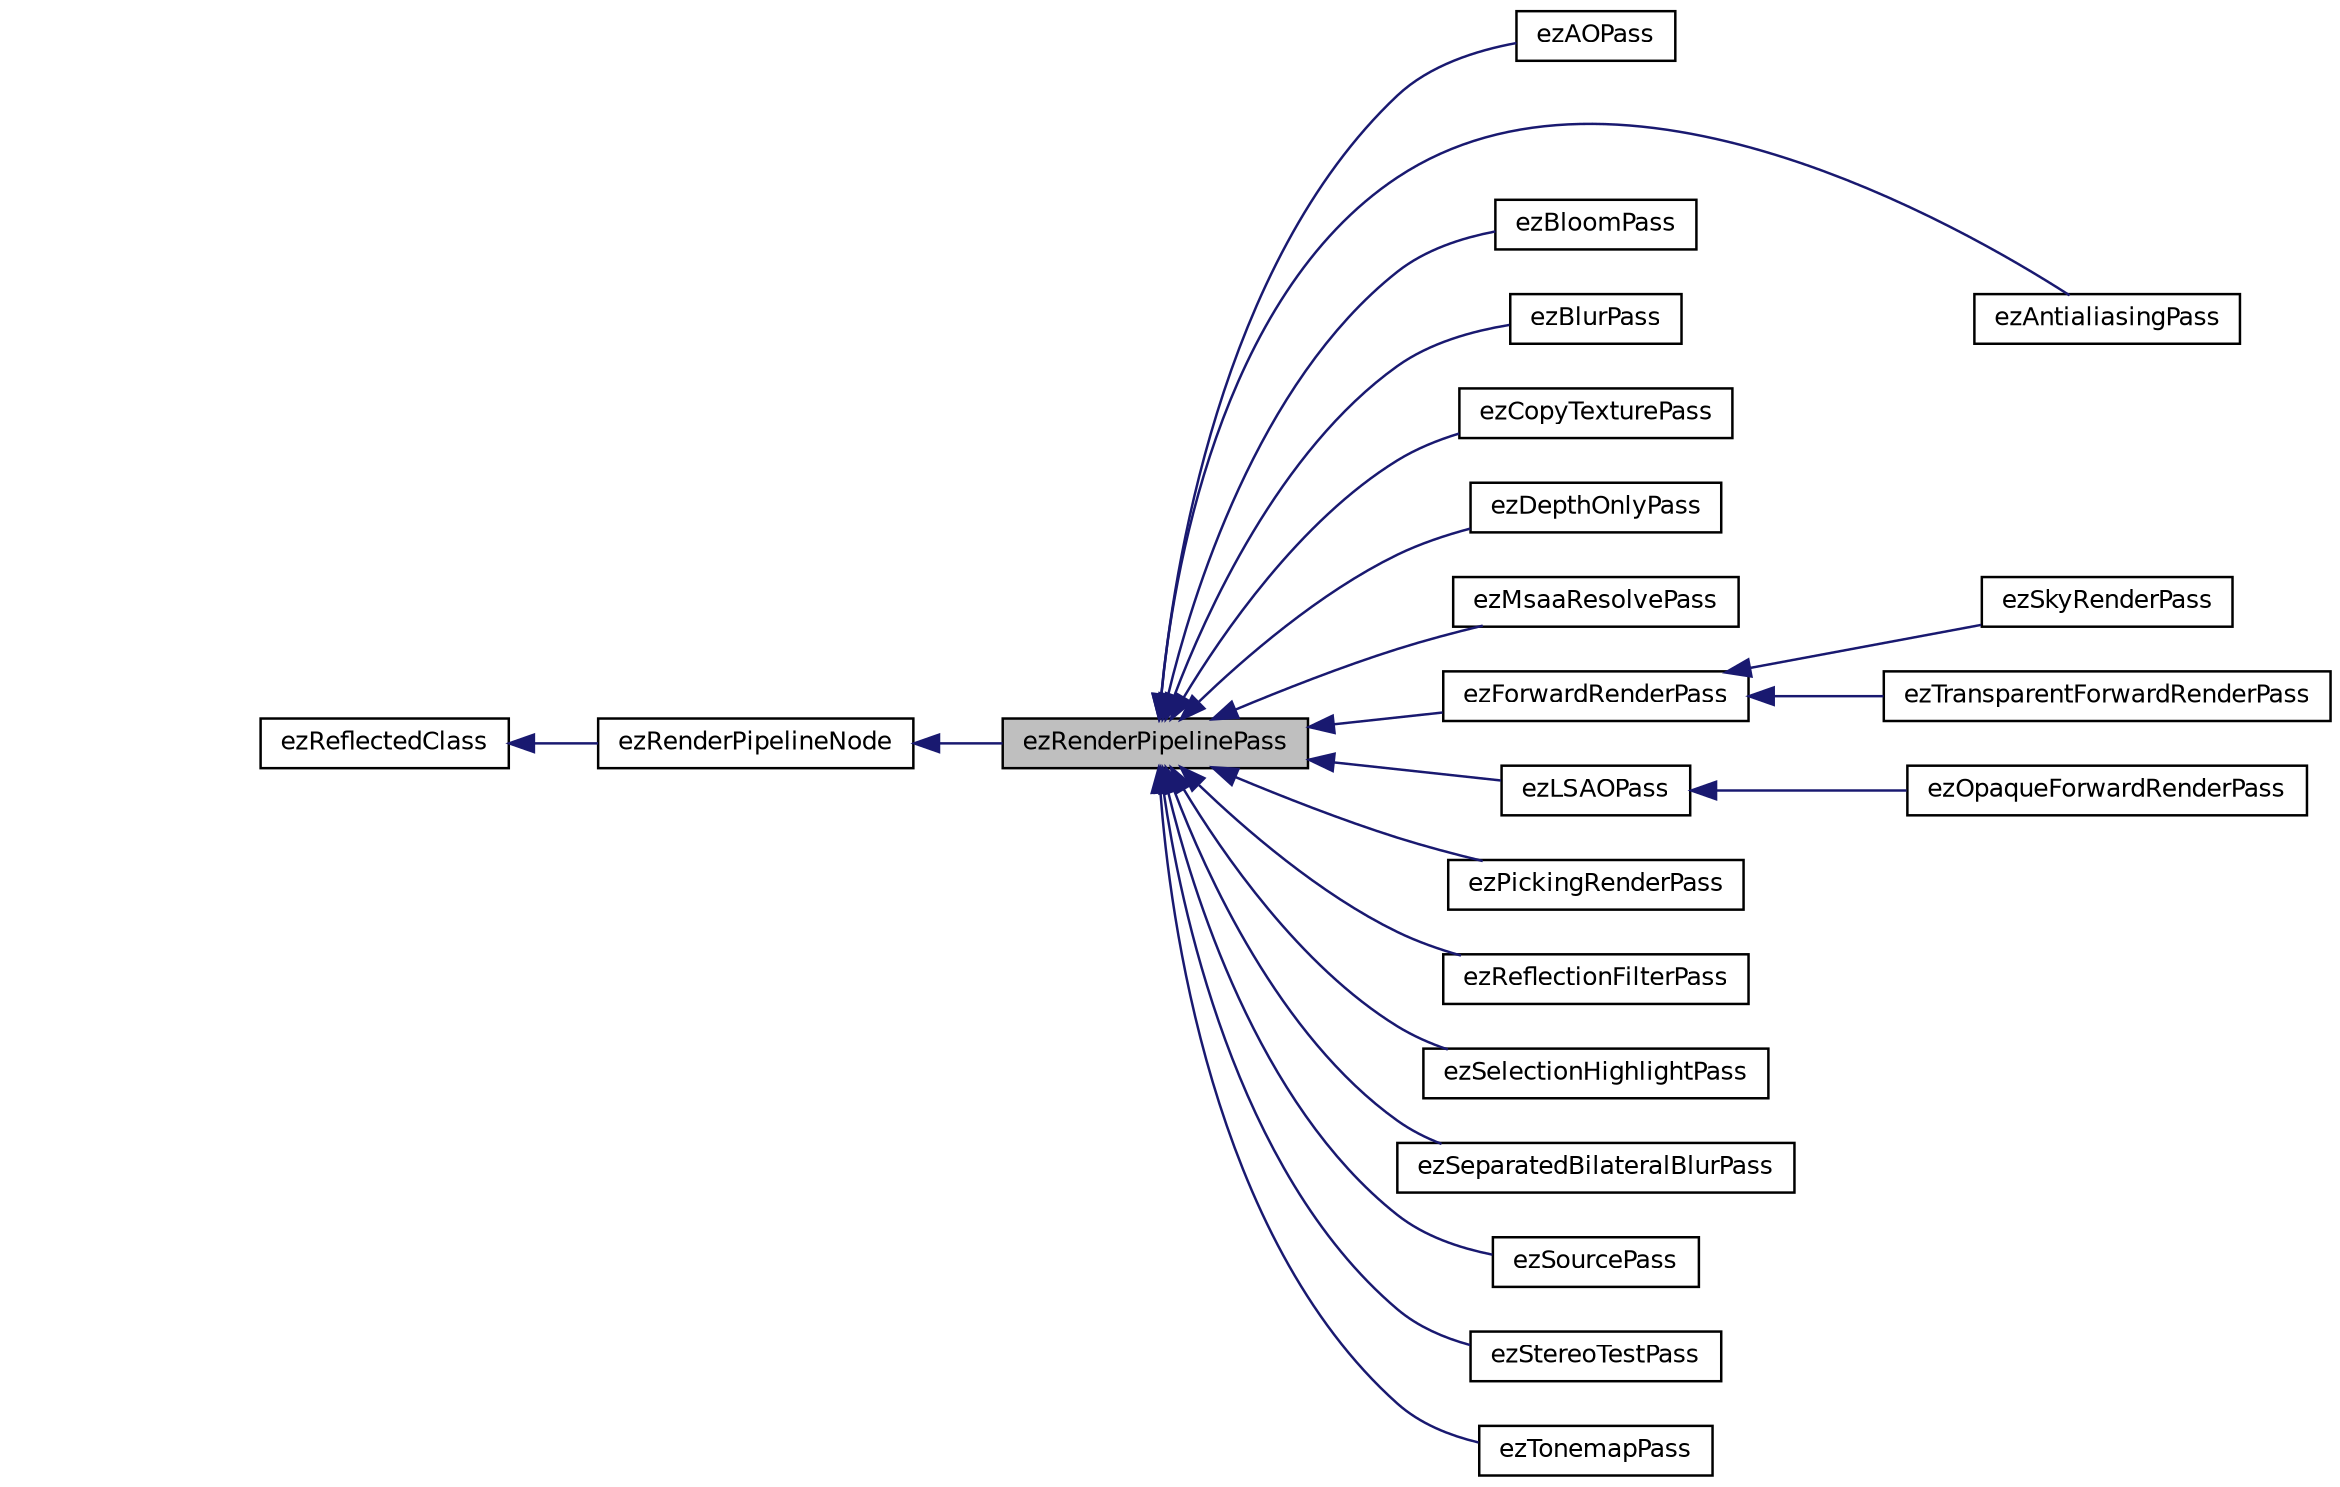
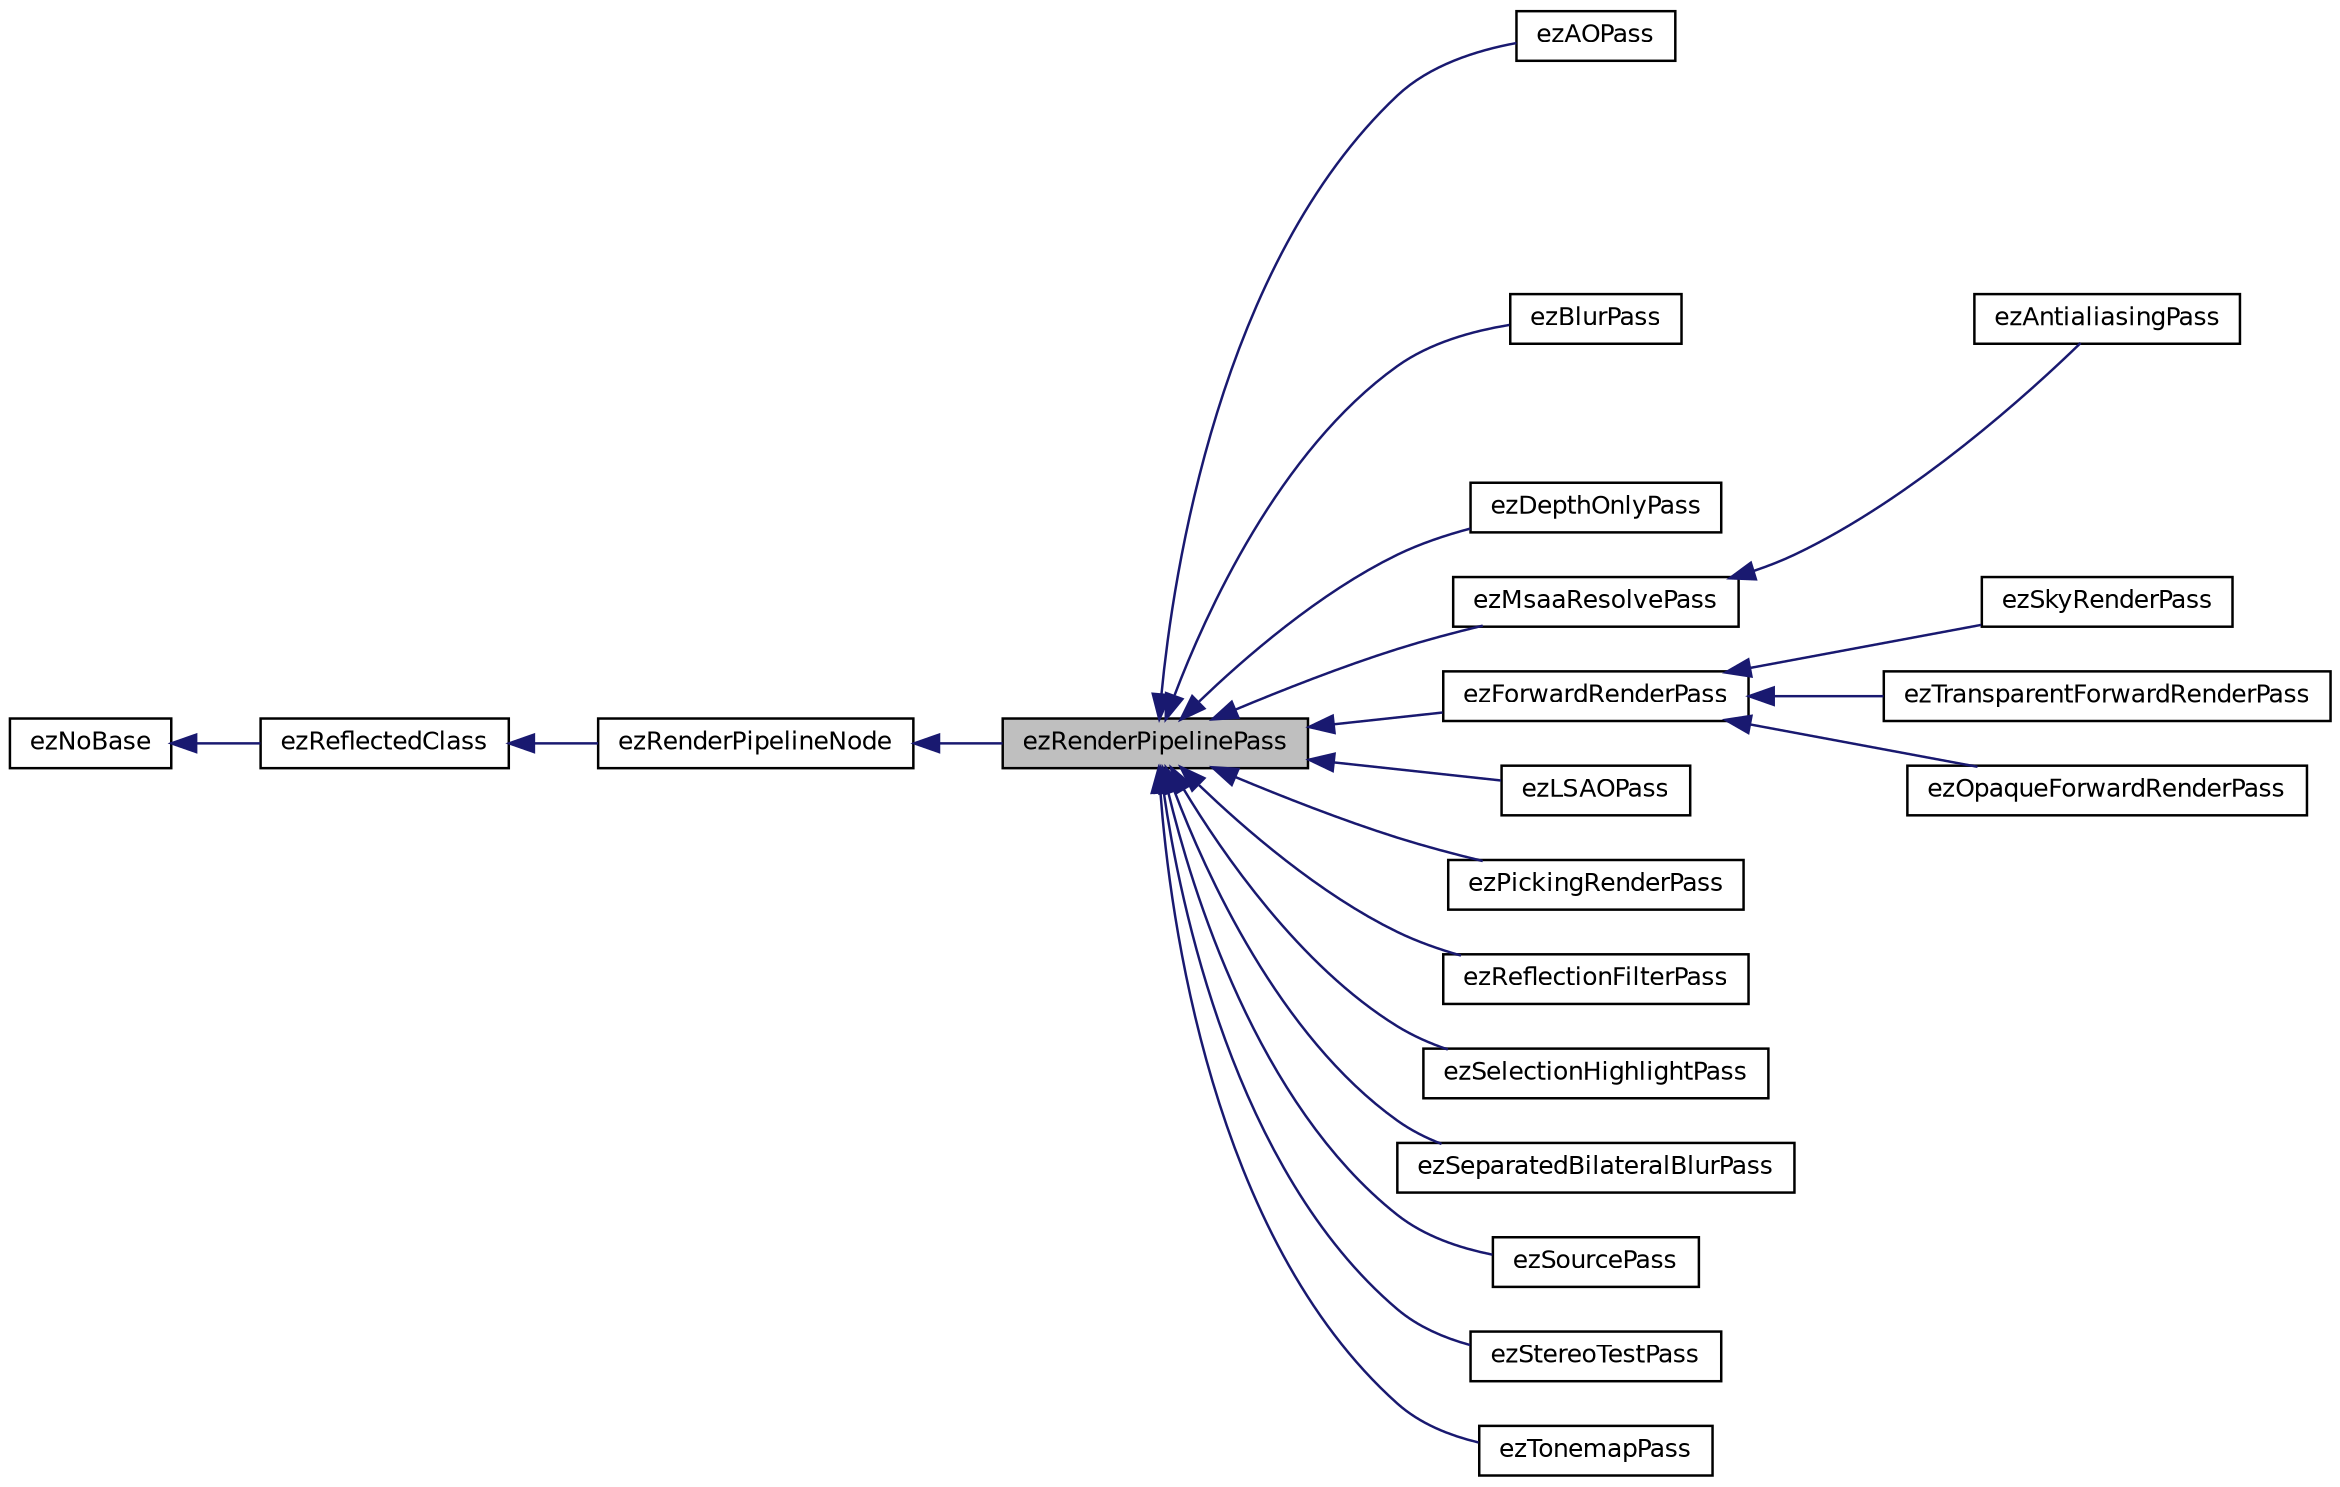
edge "ezAntialiasingPass" -> "ezRenderPipelinePass": now "ezAntialiasingPass" -> "ezMsaaResolvePass"
node "ezBloomPass": removed
node "ezCopyTexturePass": removed
node "ezNoBase": added
edge "ezOpaqueForwardRenderPass" -> "ezLSAOPass": now "ezOpaqueForwardRenderPass" -> "ezForwardRenderPass"
